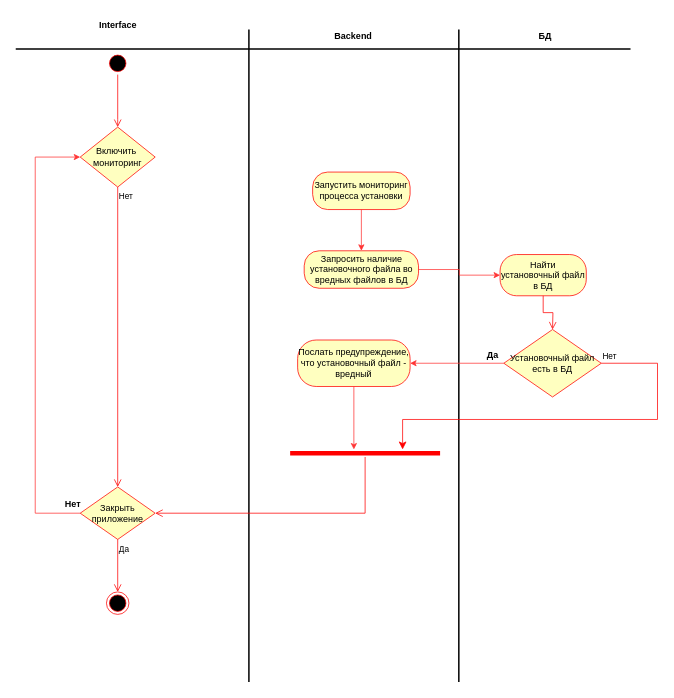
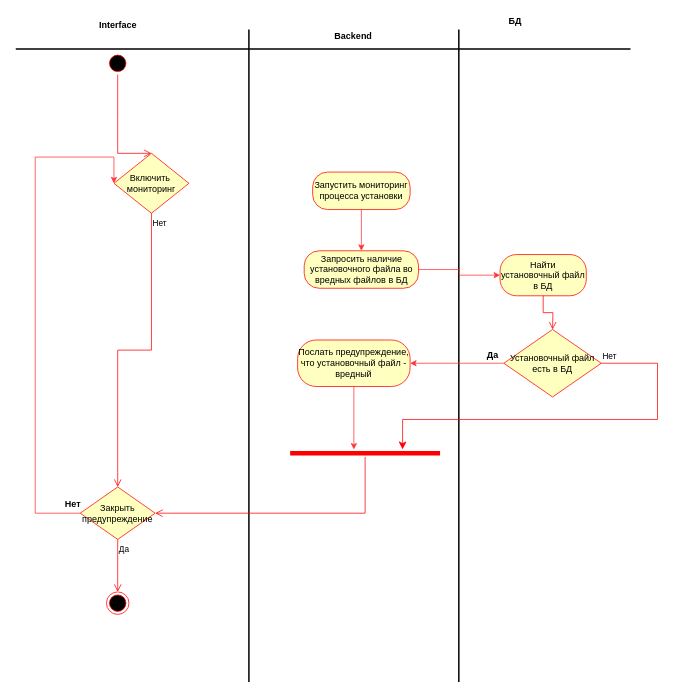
node "БД": moved (545, 36) -> (515, 21)
node "Включить мониторинг": moved (117, 157) -> (151, 183)
node "Закрыть приложение": label "Закрыть приложение" -> "Закрыть предупреждение"
